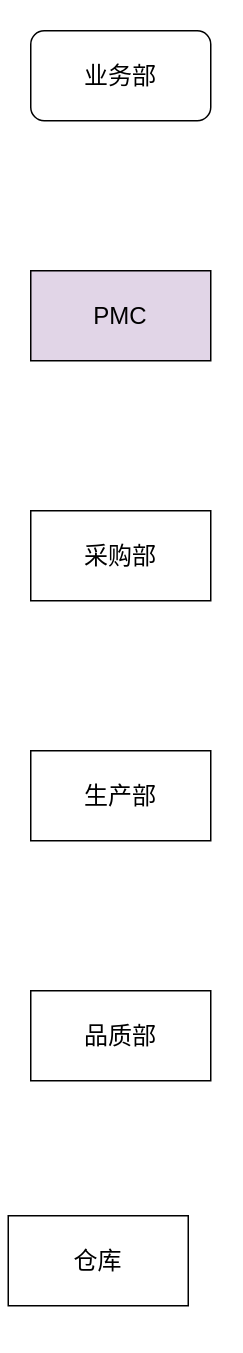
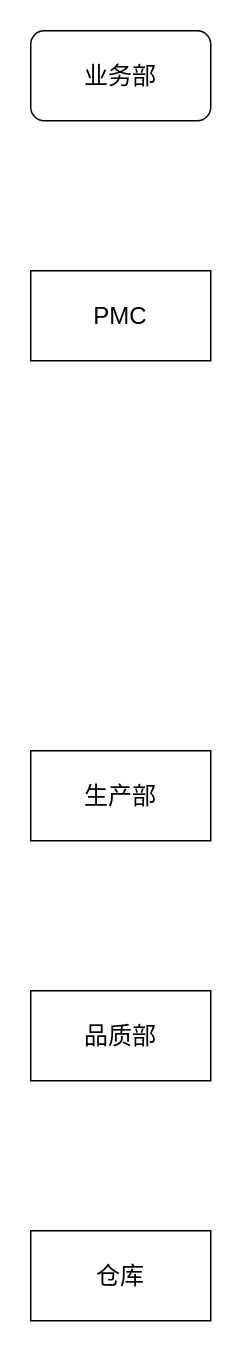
node "PMC": fillcolor #e1d5e7 -> #ffffff
node "采购部": removed
node "仓库": moved (98, 1261) -> (121, 1276)
